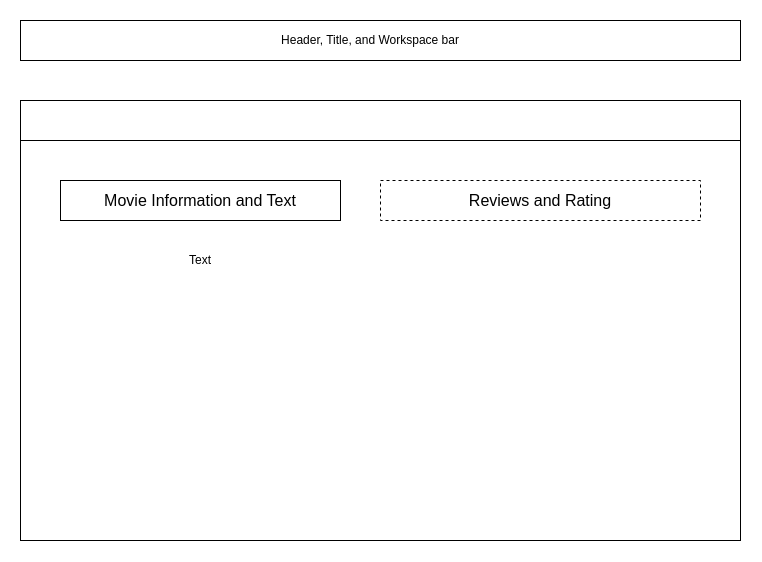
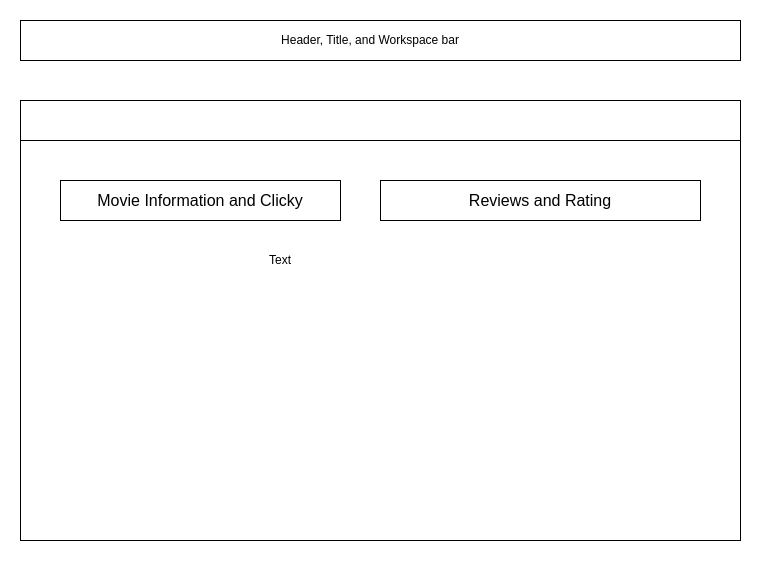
node "Movie Information and Text": label "Movie Information and Text" -> "Movie Information and Clicky"
node "Reviews and Rating": style dashed -> solid
node "Text": moved (201, 261) -> (281, 261)
